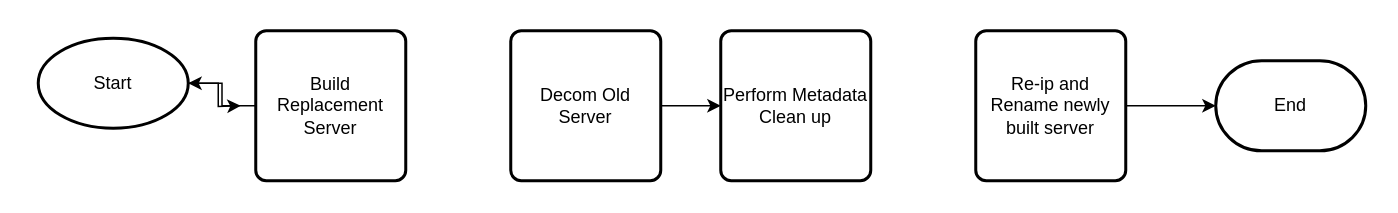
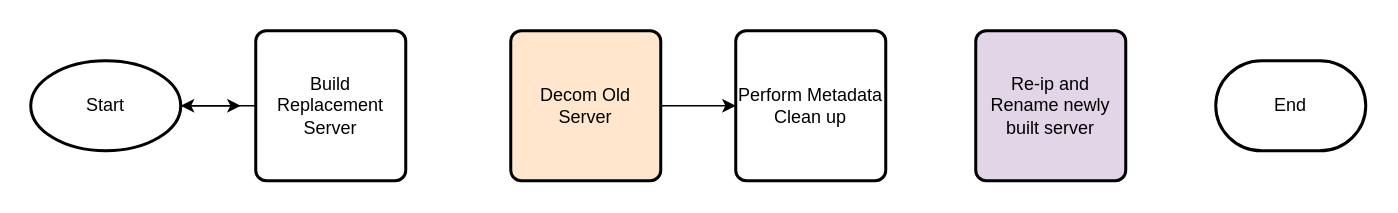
node "Start": moved (113, 83) -> (106, 106)
node "Decom Old Server": fillcolor #ffffff -> #ffe6cc
node "Perform Metadata Clean up": moved (796, 106) -> (811, 106)
node "Re-ip and Rename newly built server": fillcolor #ffffff -> #e1d5e7
edge "Re-ip and Rename newly built server" -> "End": removed
